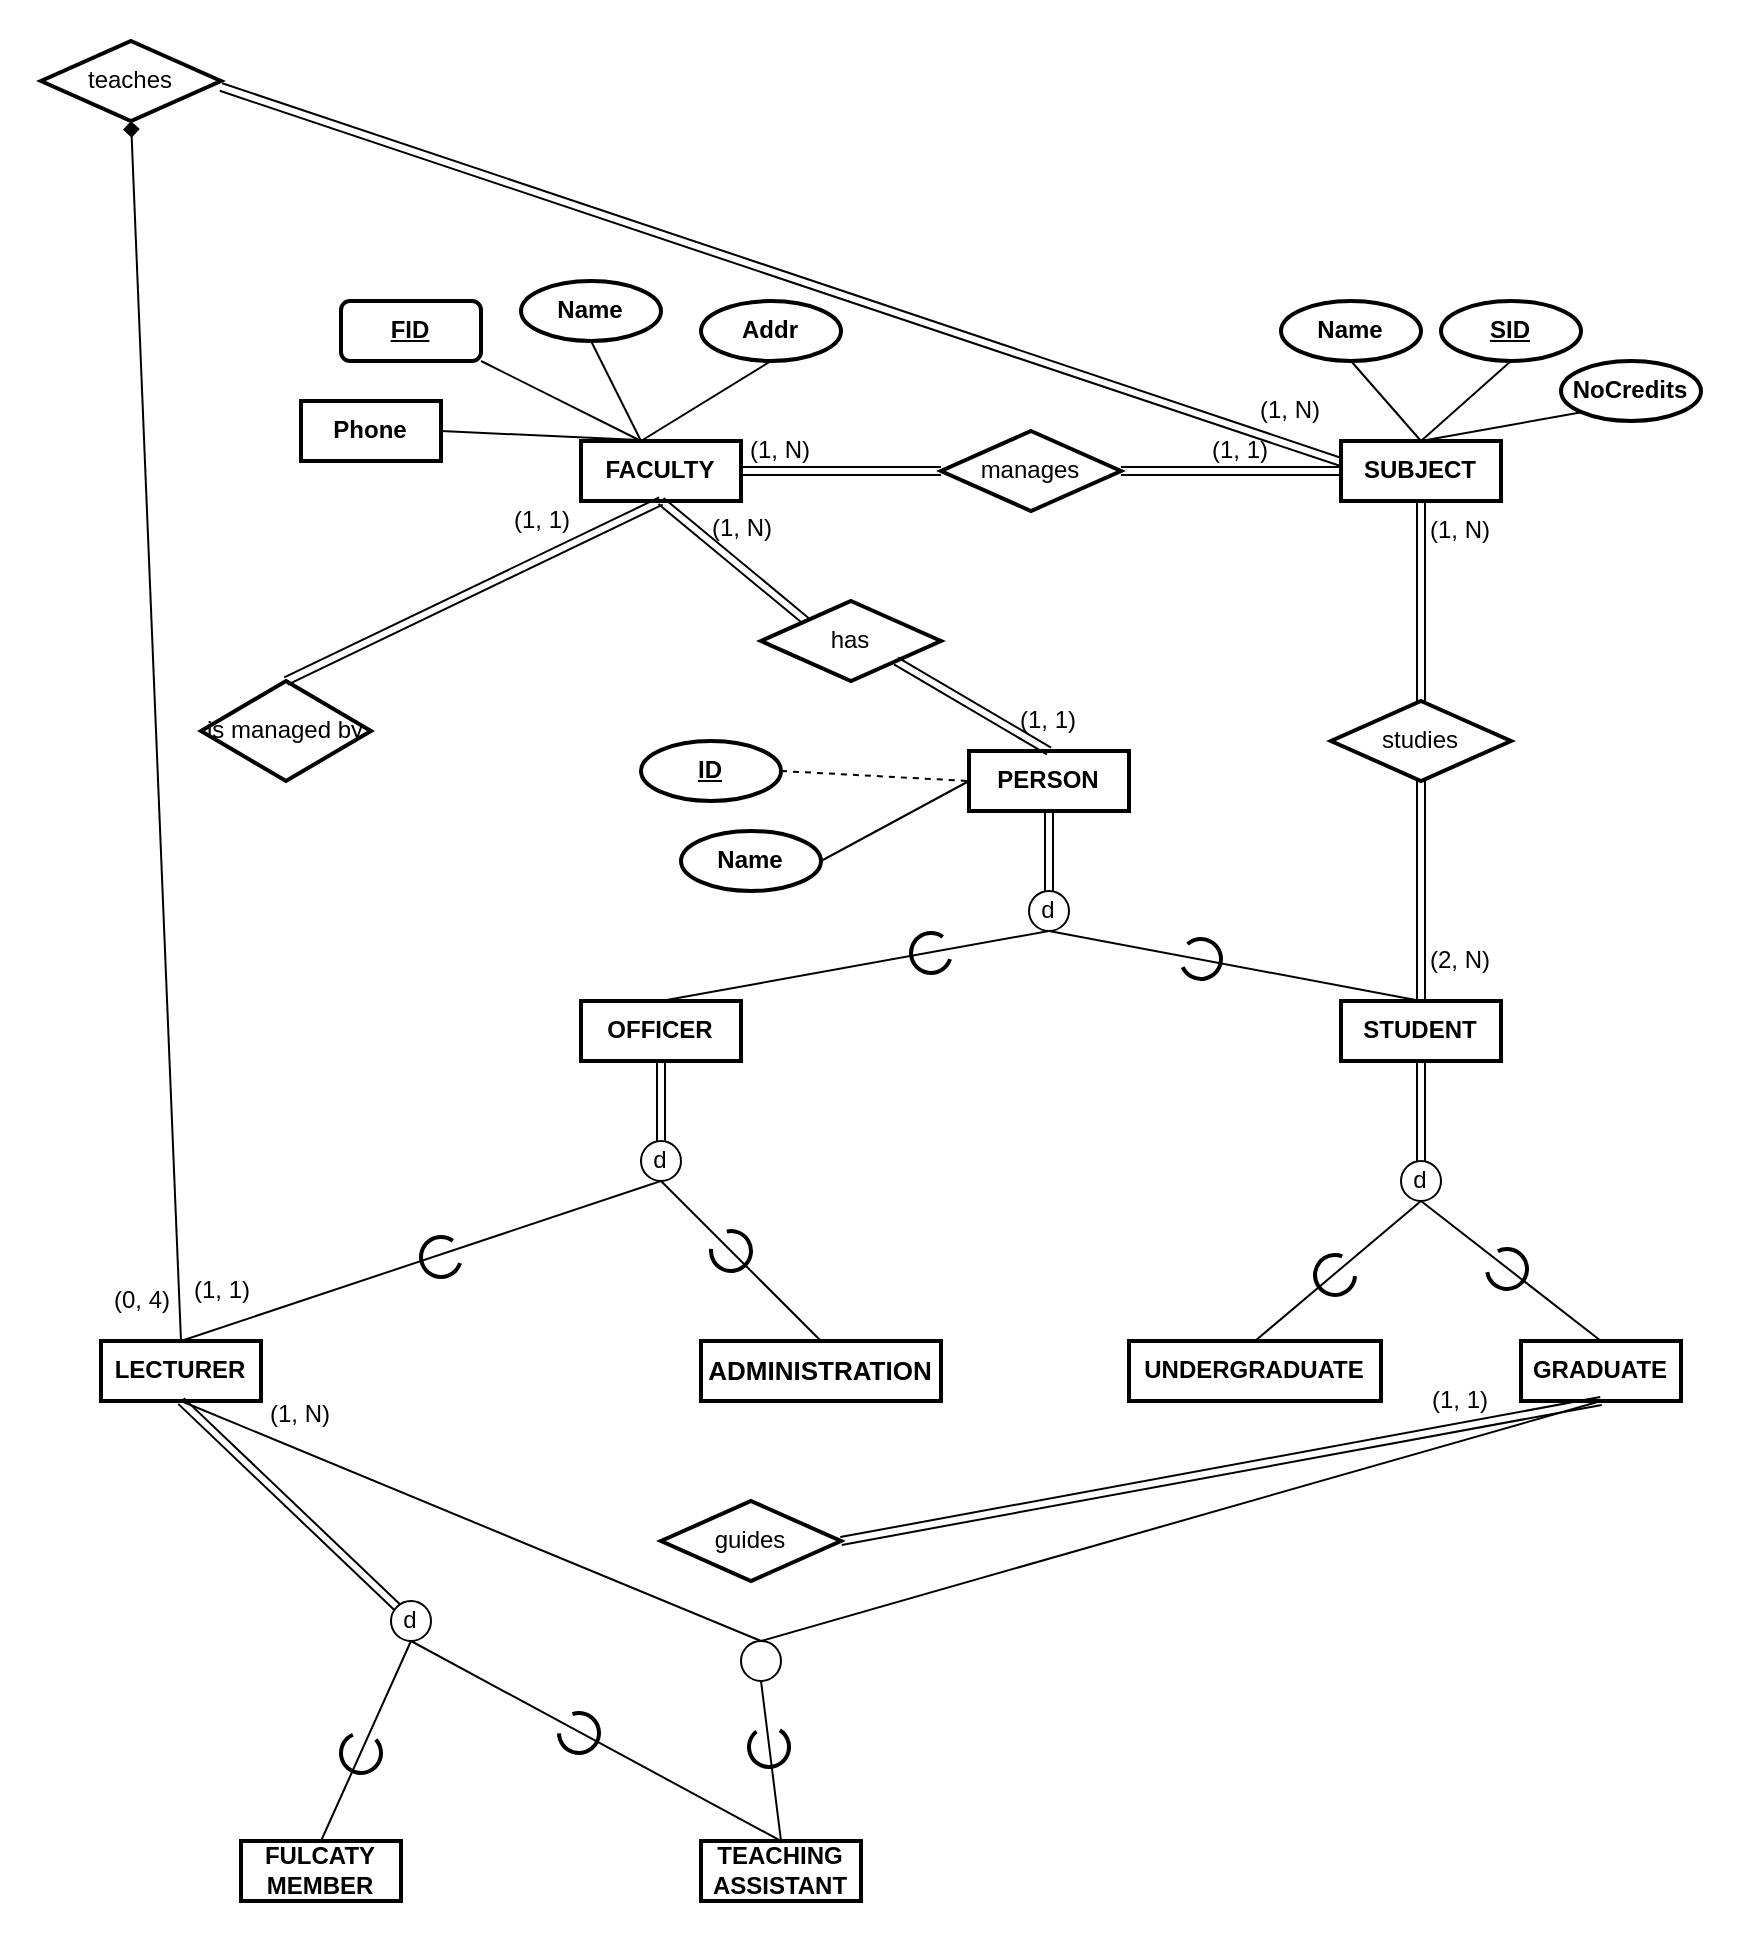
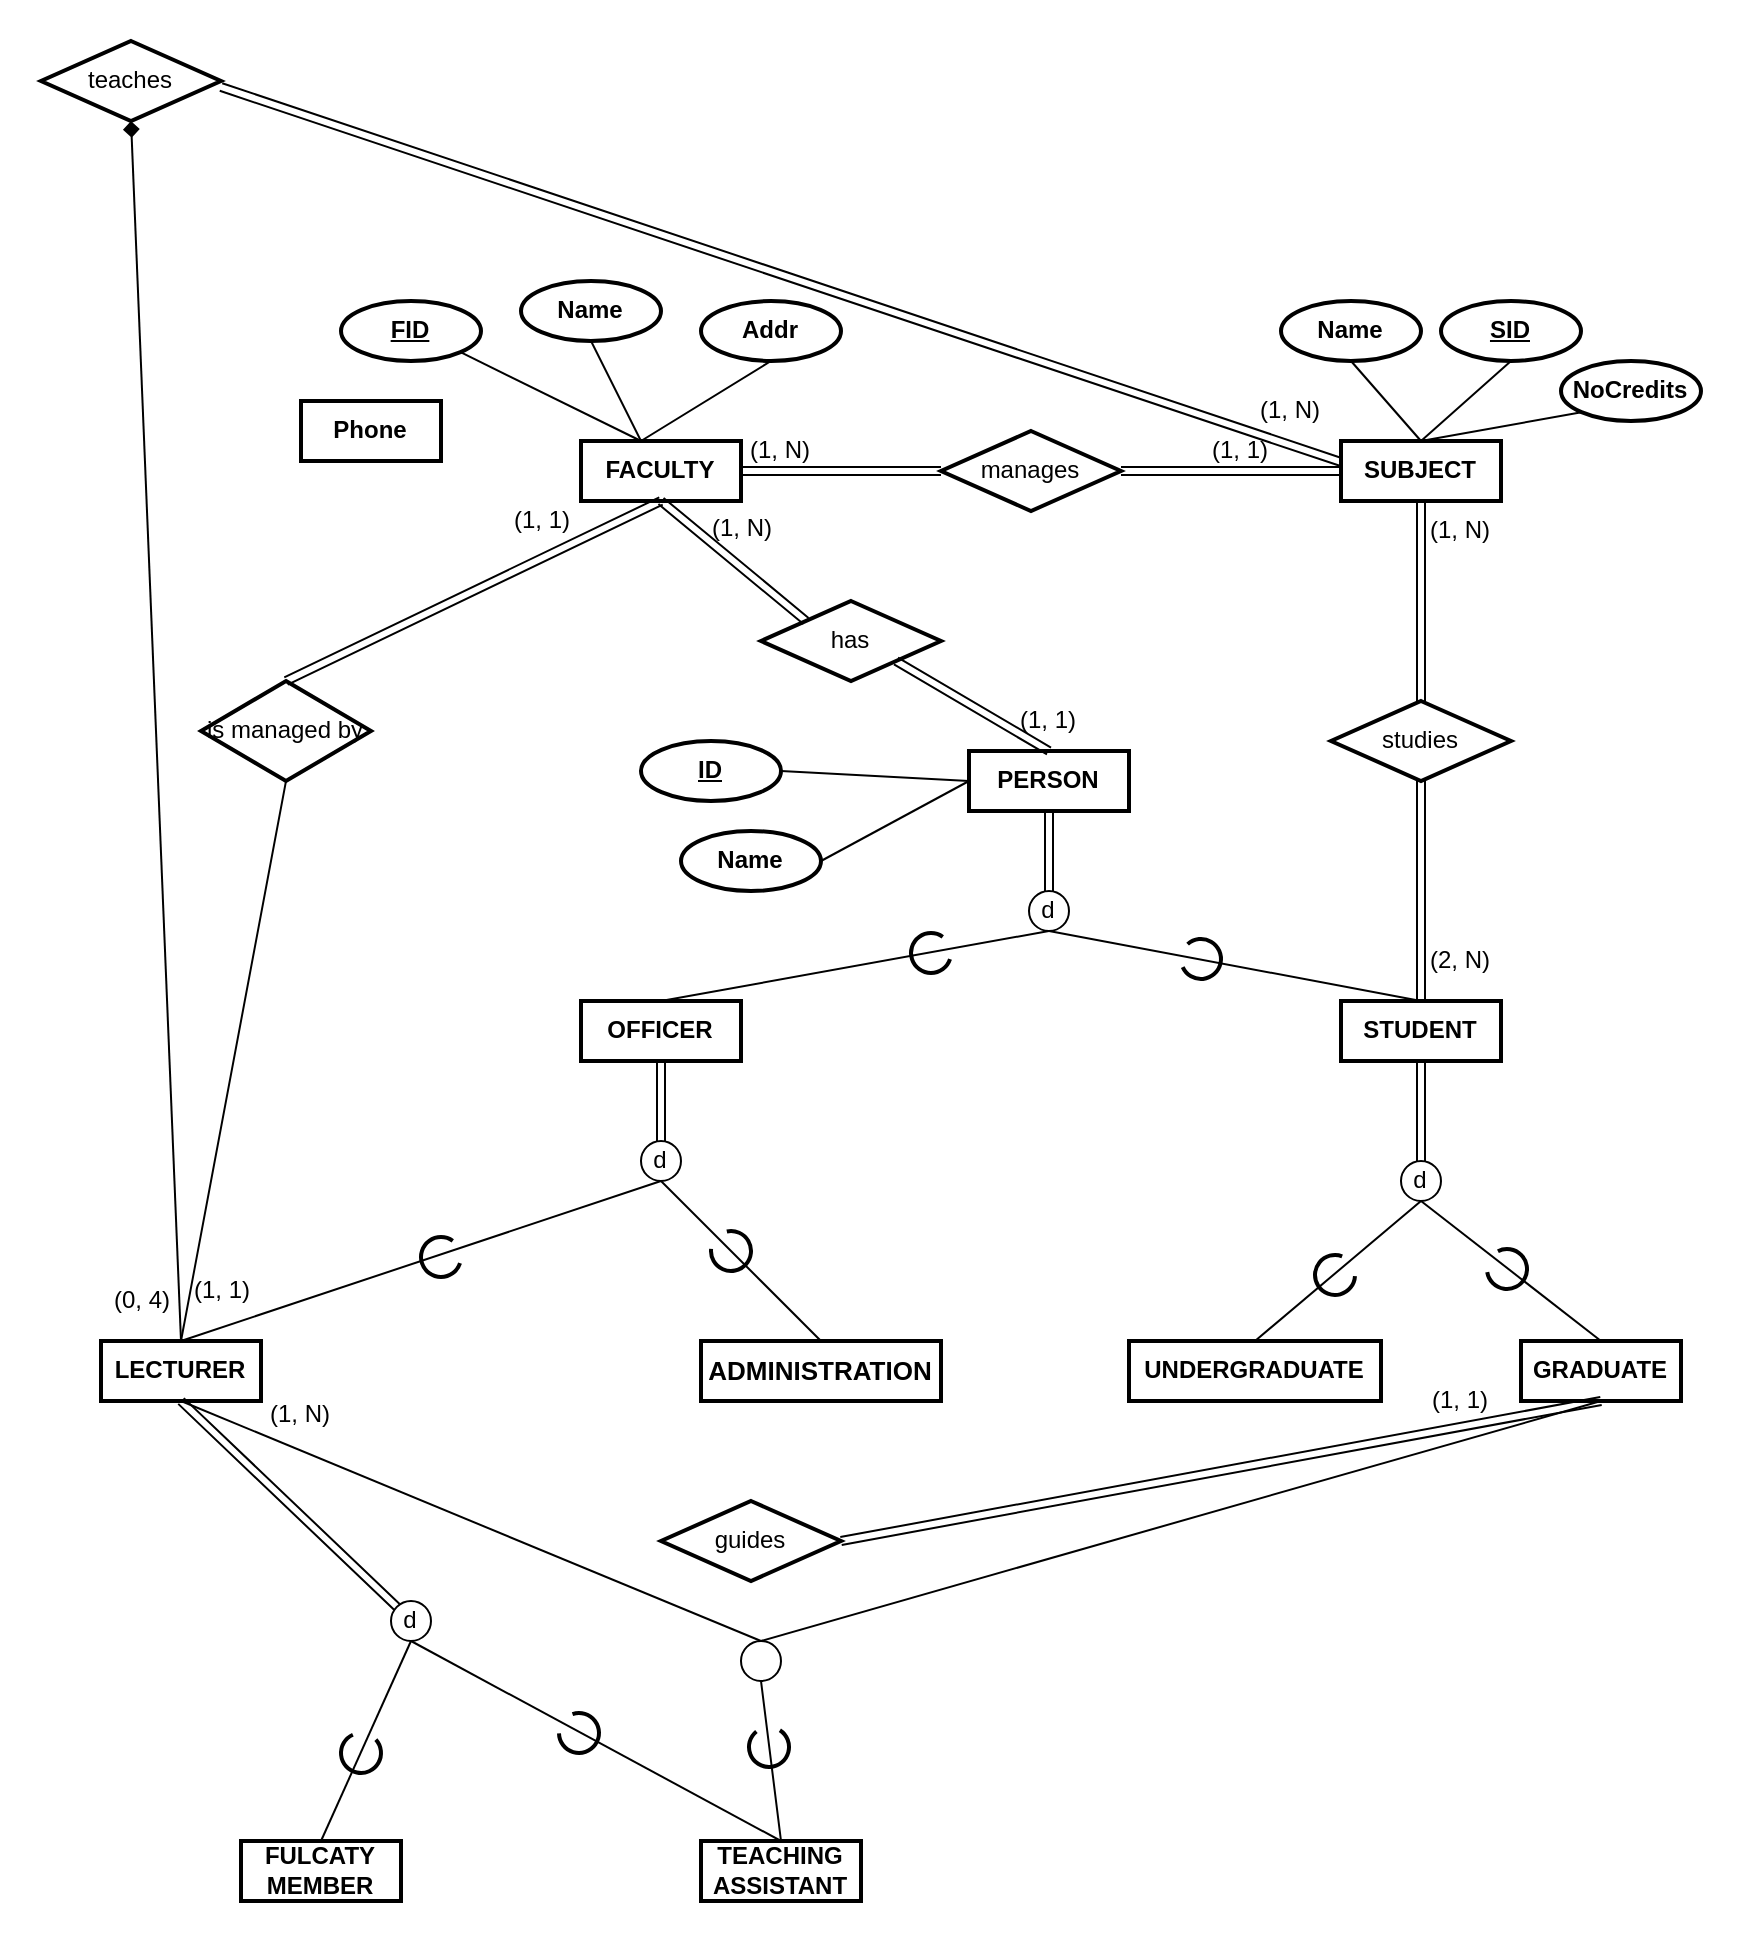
node "FID": shape rounded rectangle -> ellipse
edge "Phone" -- "FACULTY": removed
edge "ID" -- "PERSON": style dashed -> solid
edge "is managed by" -- "LECTURER": added
